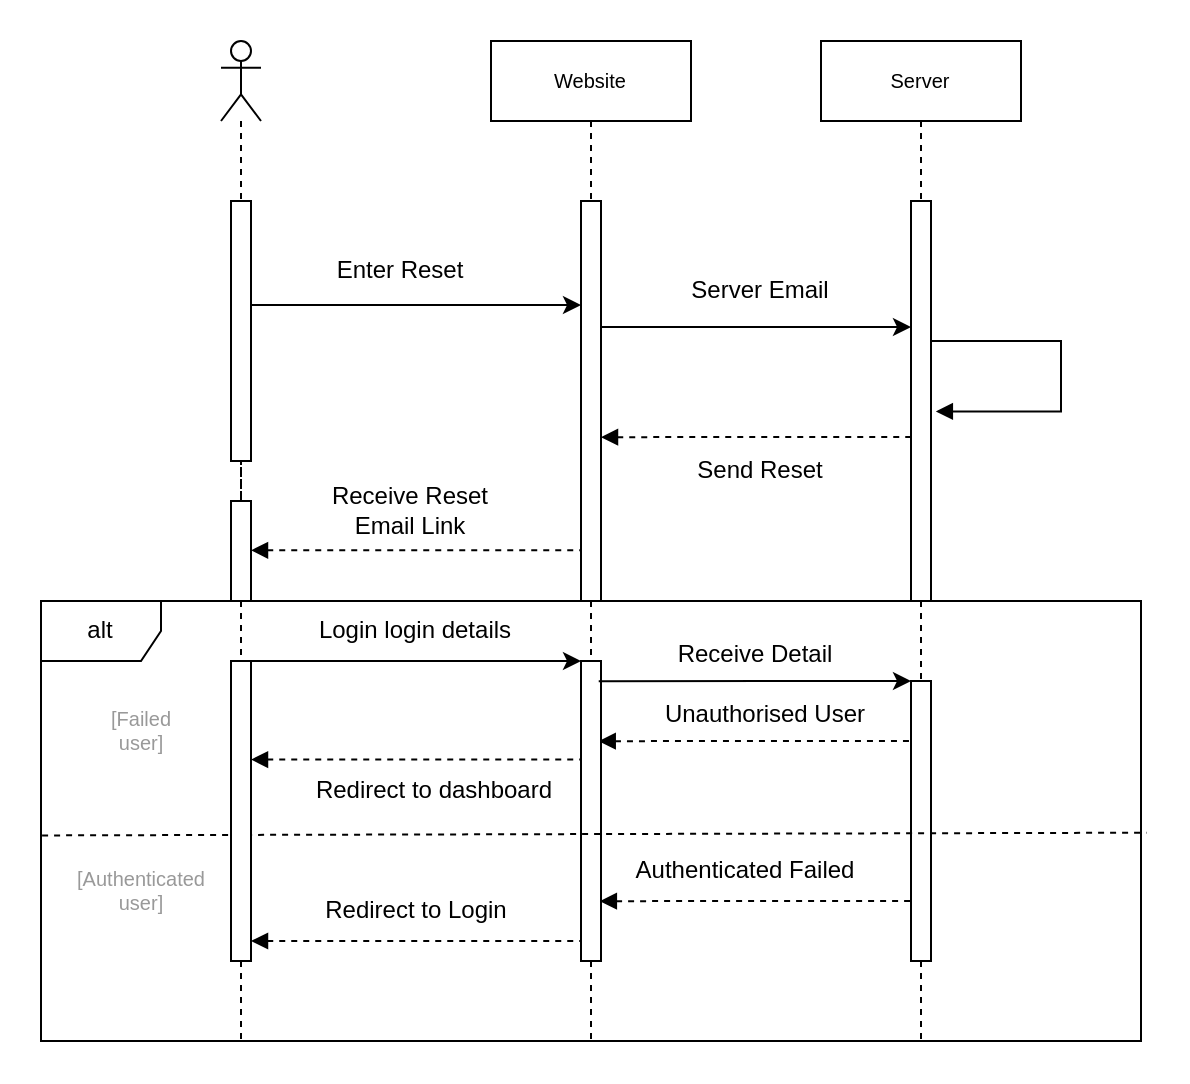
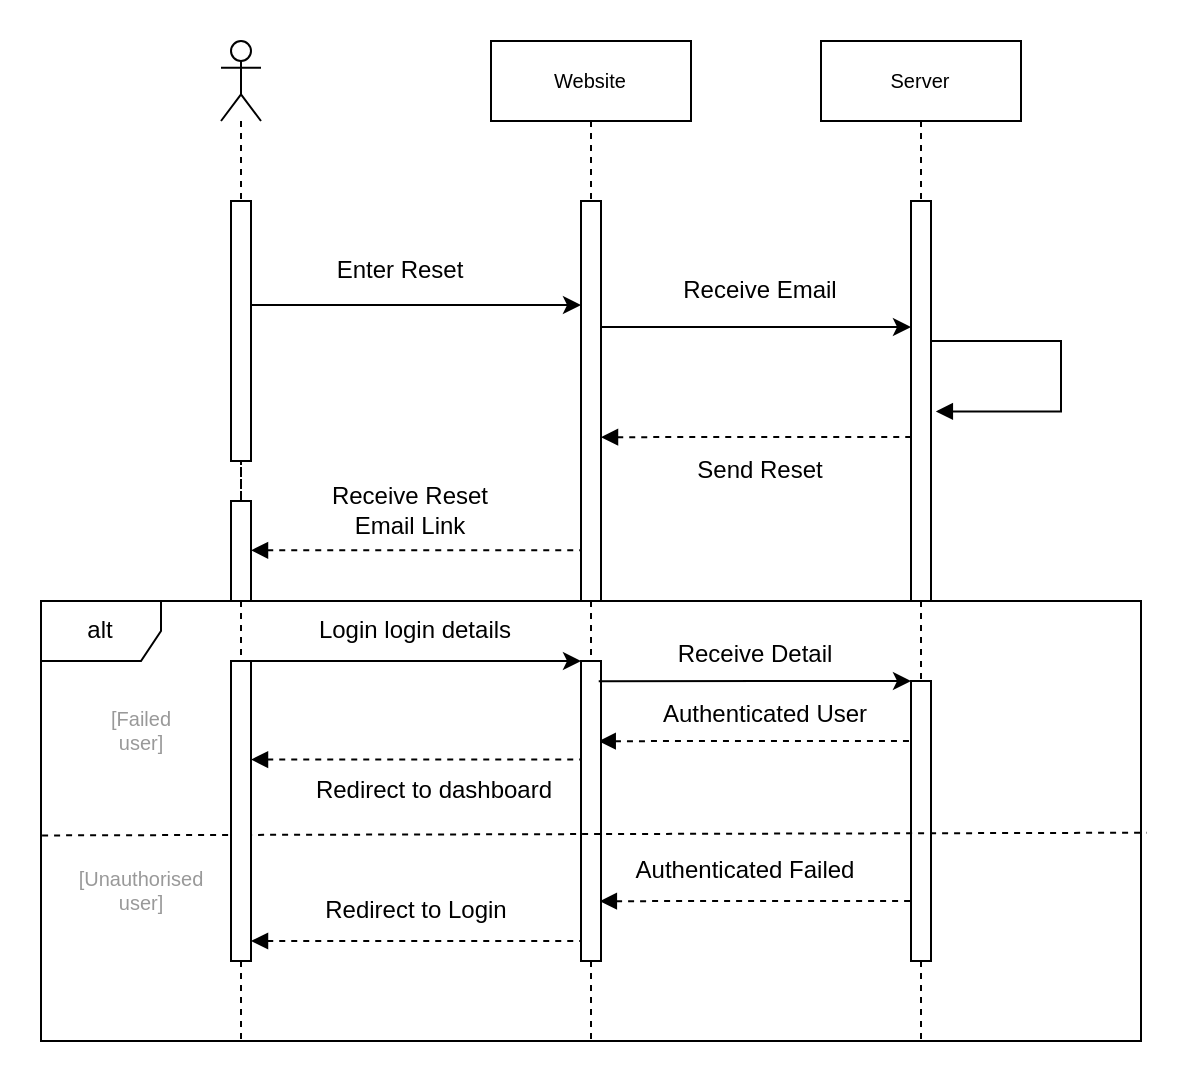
node "Server Email": label "Server Email" -> "Receive Email"
node "Unauthorised User": label "Unauthorised User" -> "Authenticated User"
node "[Authenticated user]": label "[Authenticated user]" -> "[Unauthorised user]"
